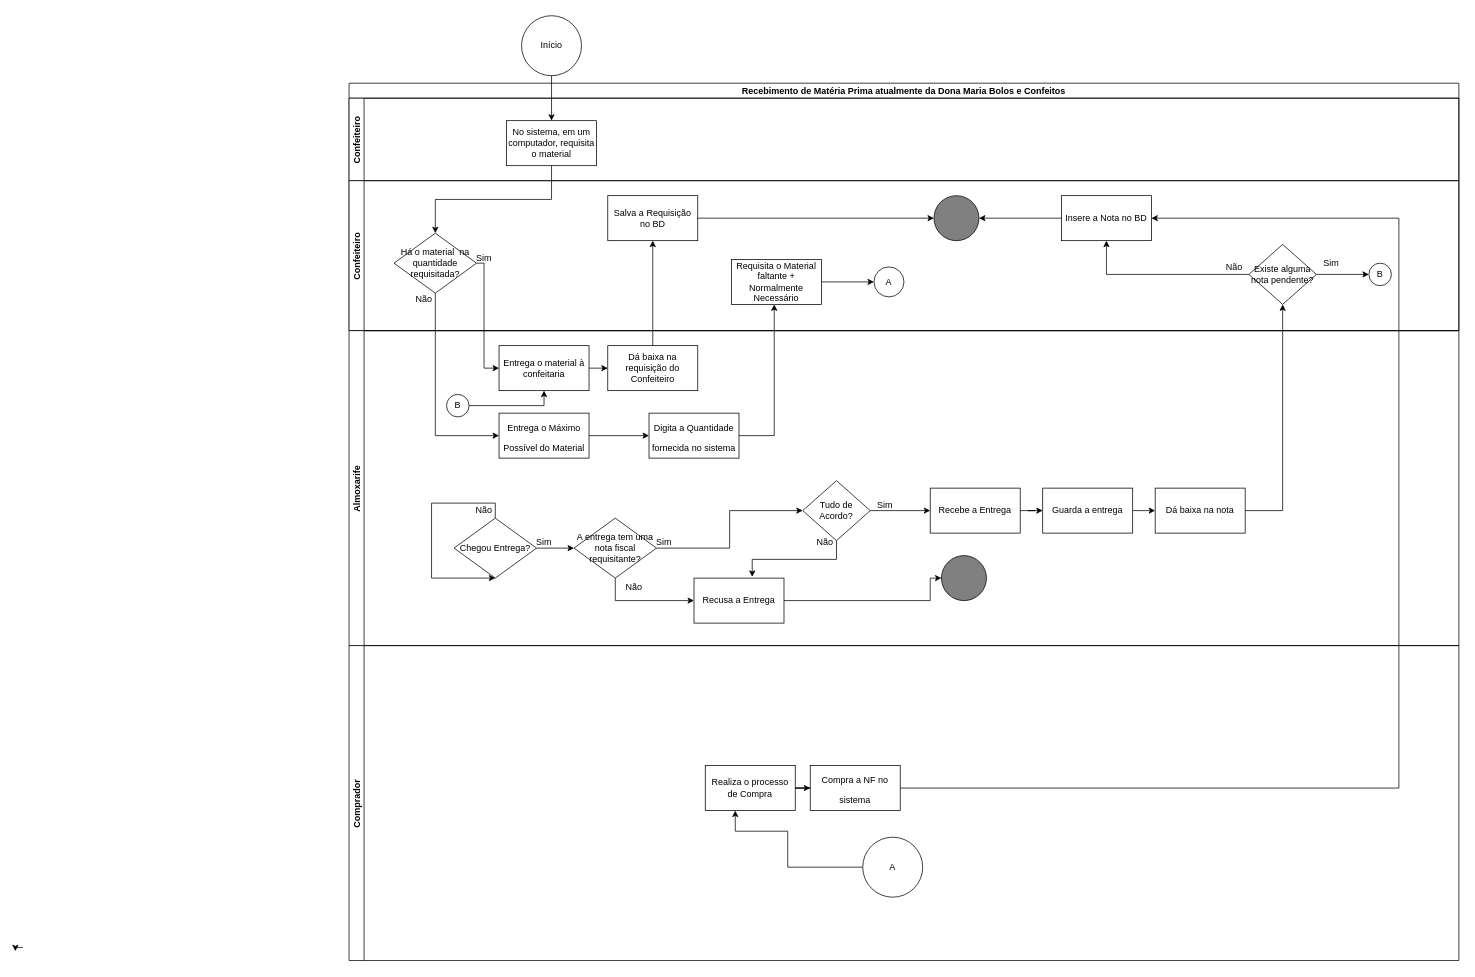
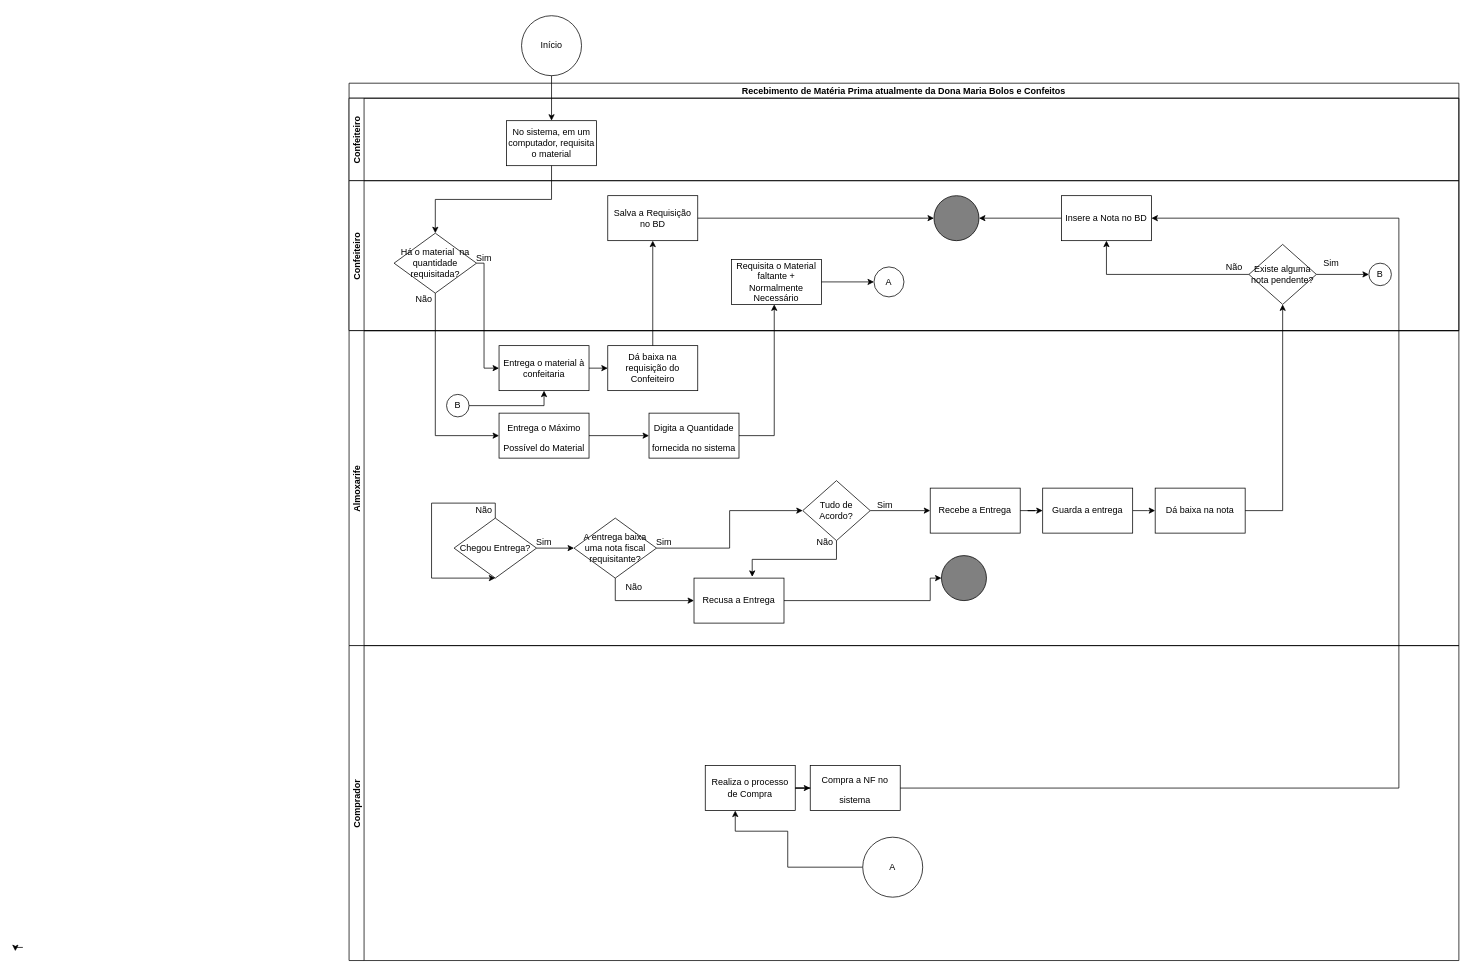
node "A entrega tem uma nota fiscal requisitante?": label "A entrega tem uma nota fiscal requisitante?" -> "A entrega baixa uma nota fiscal requisitante?"
